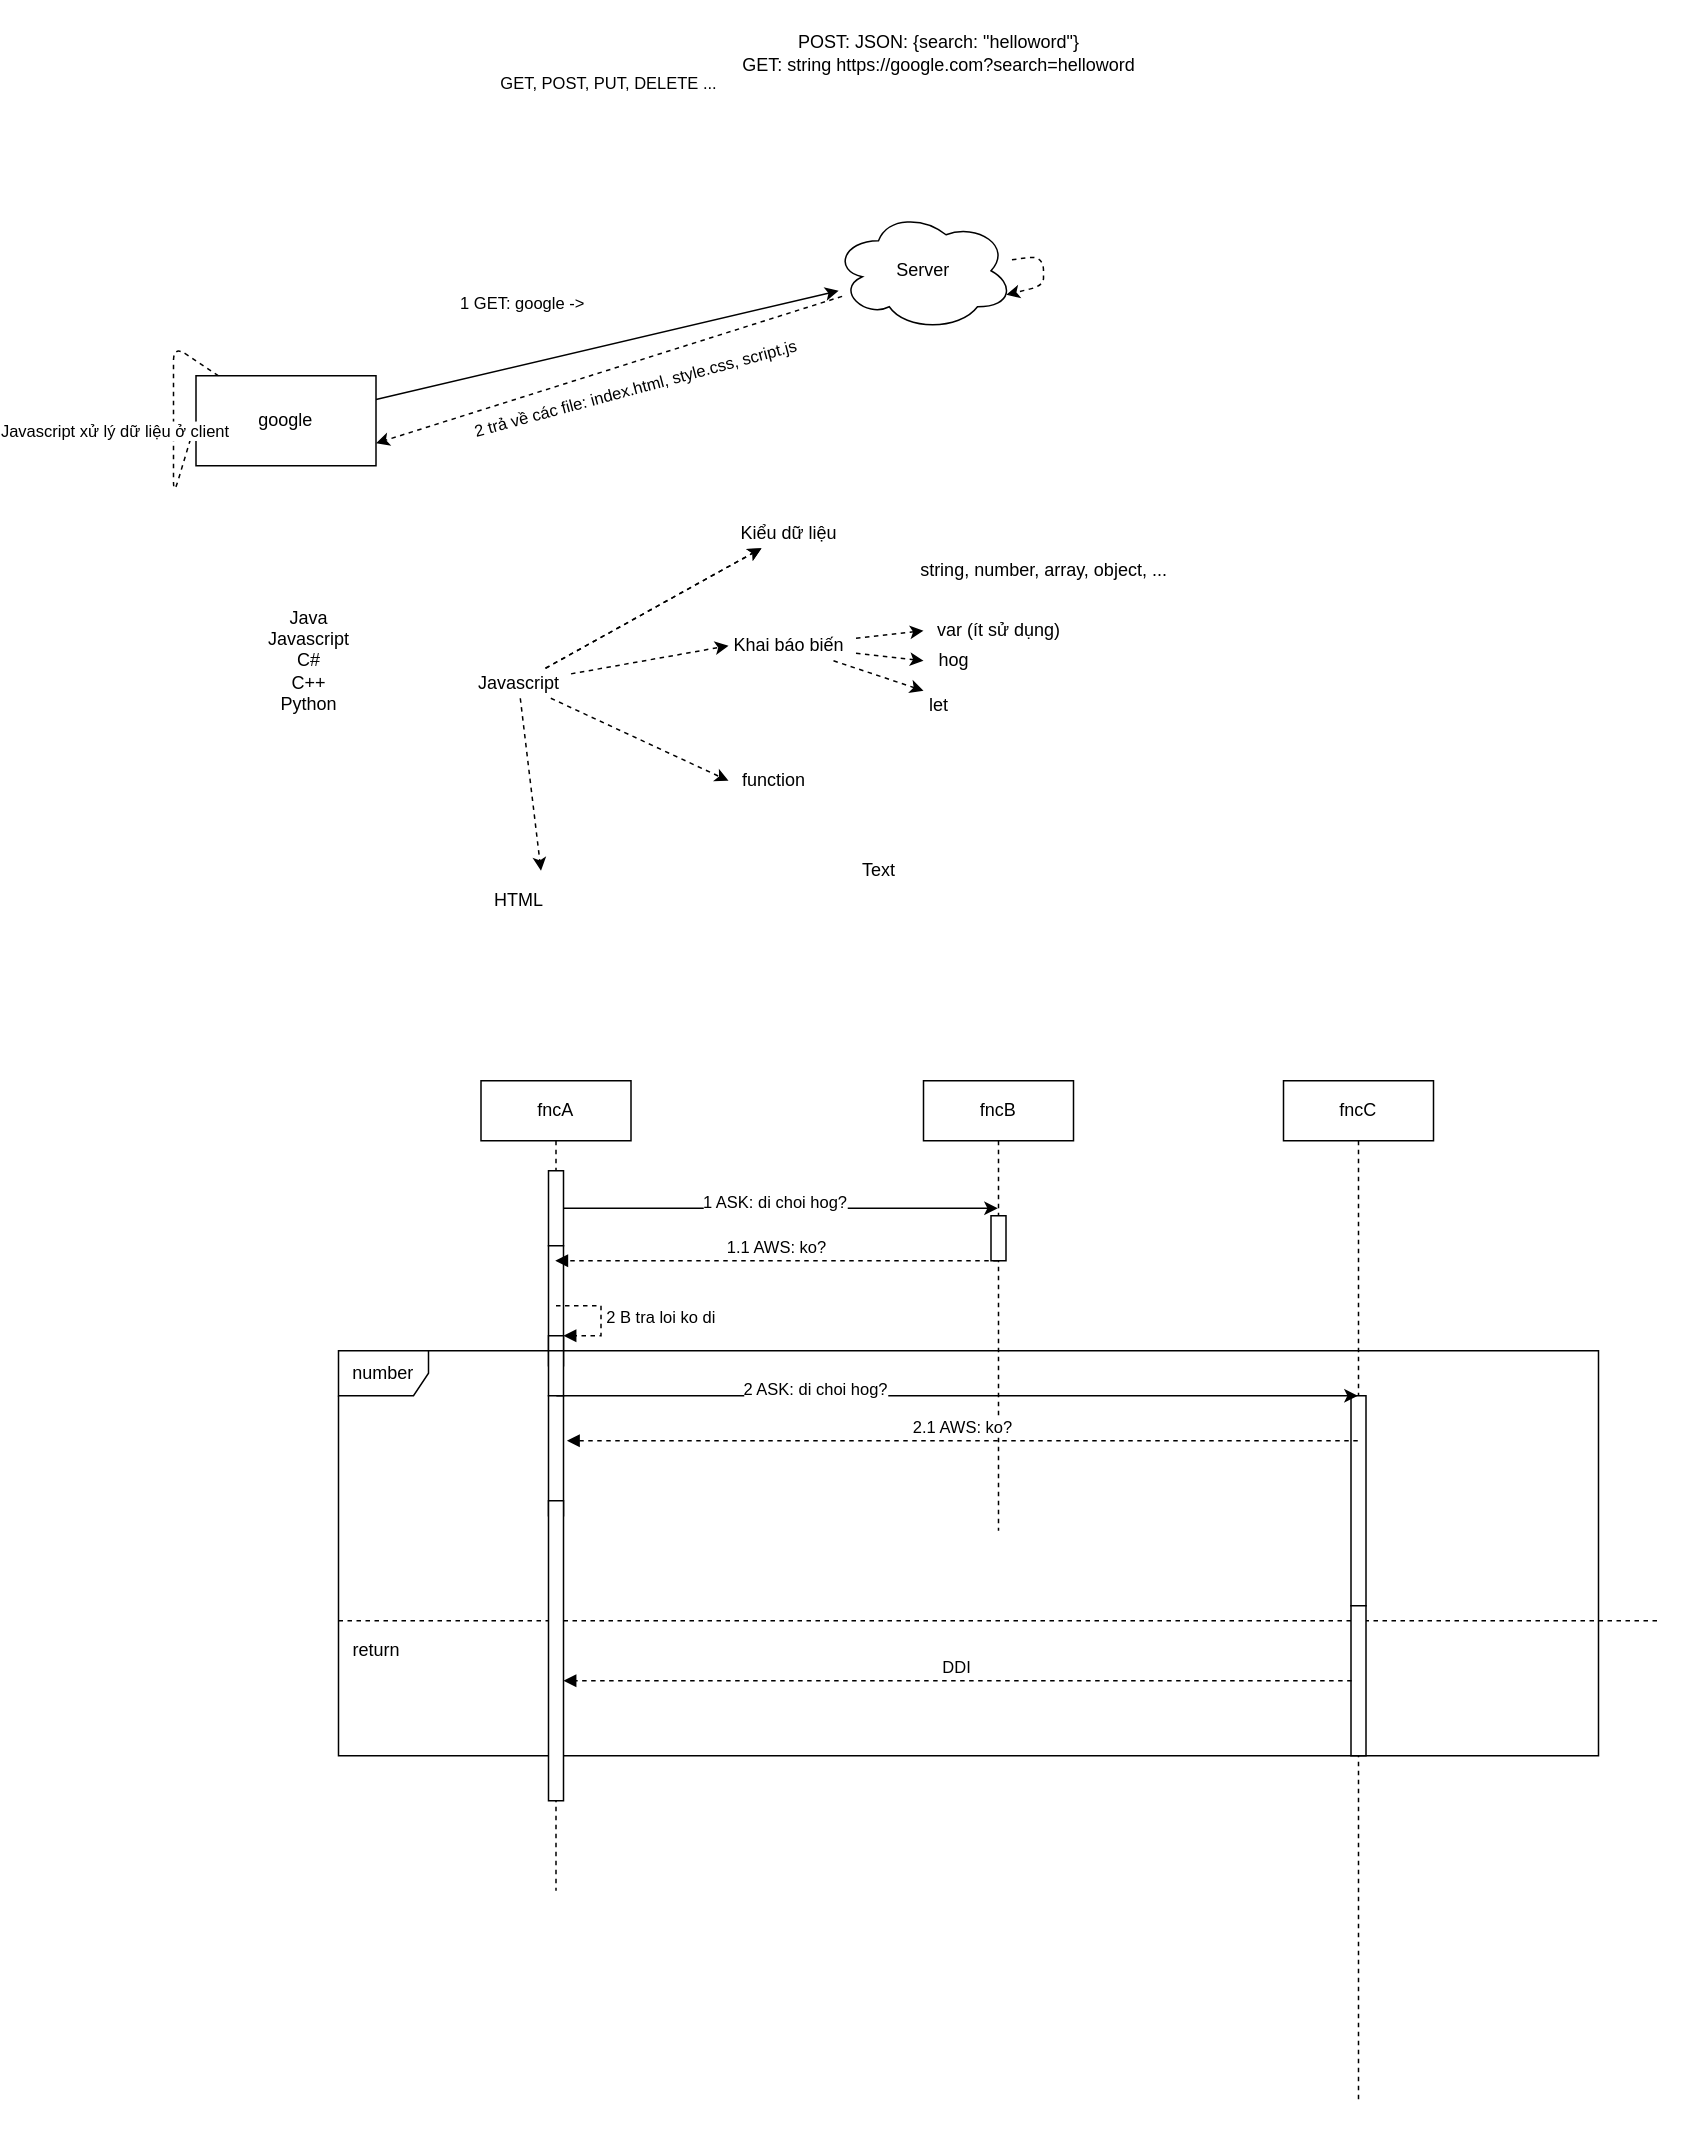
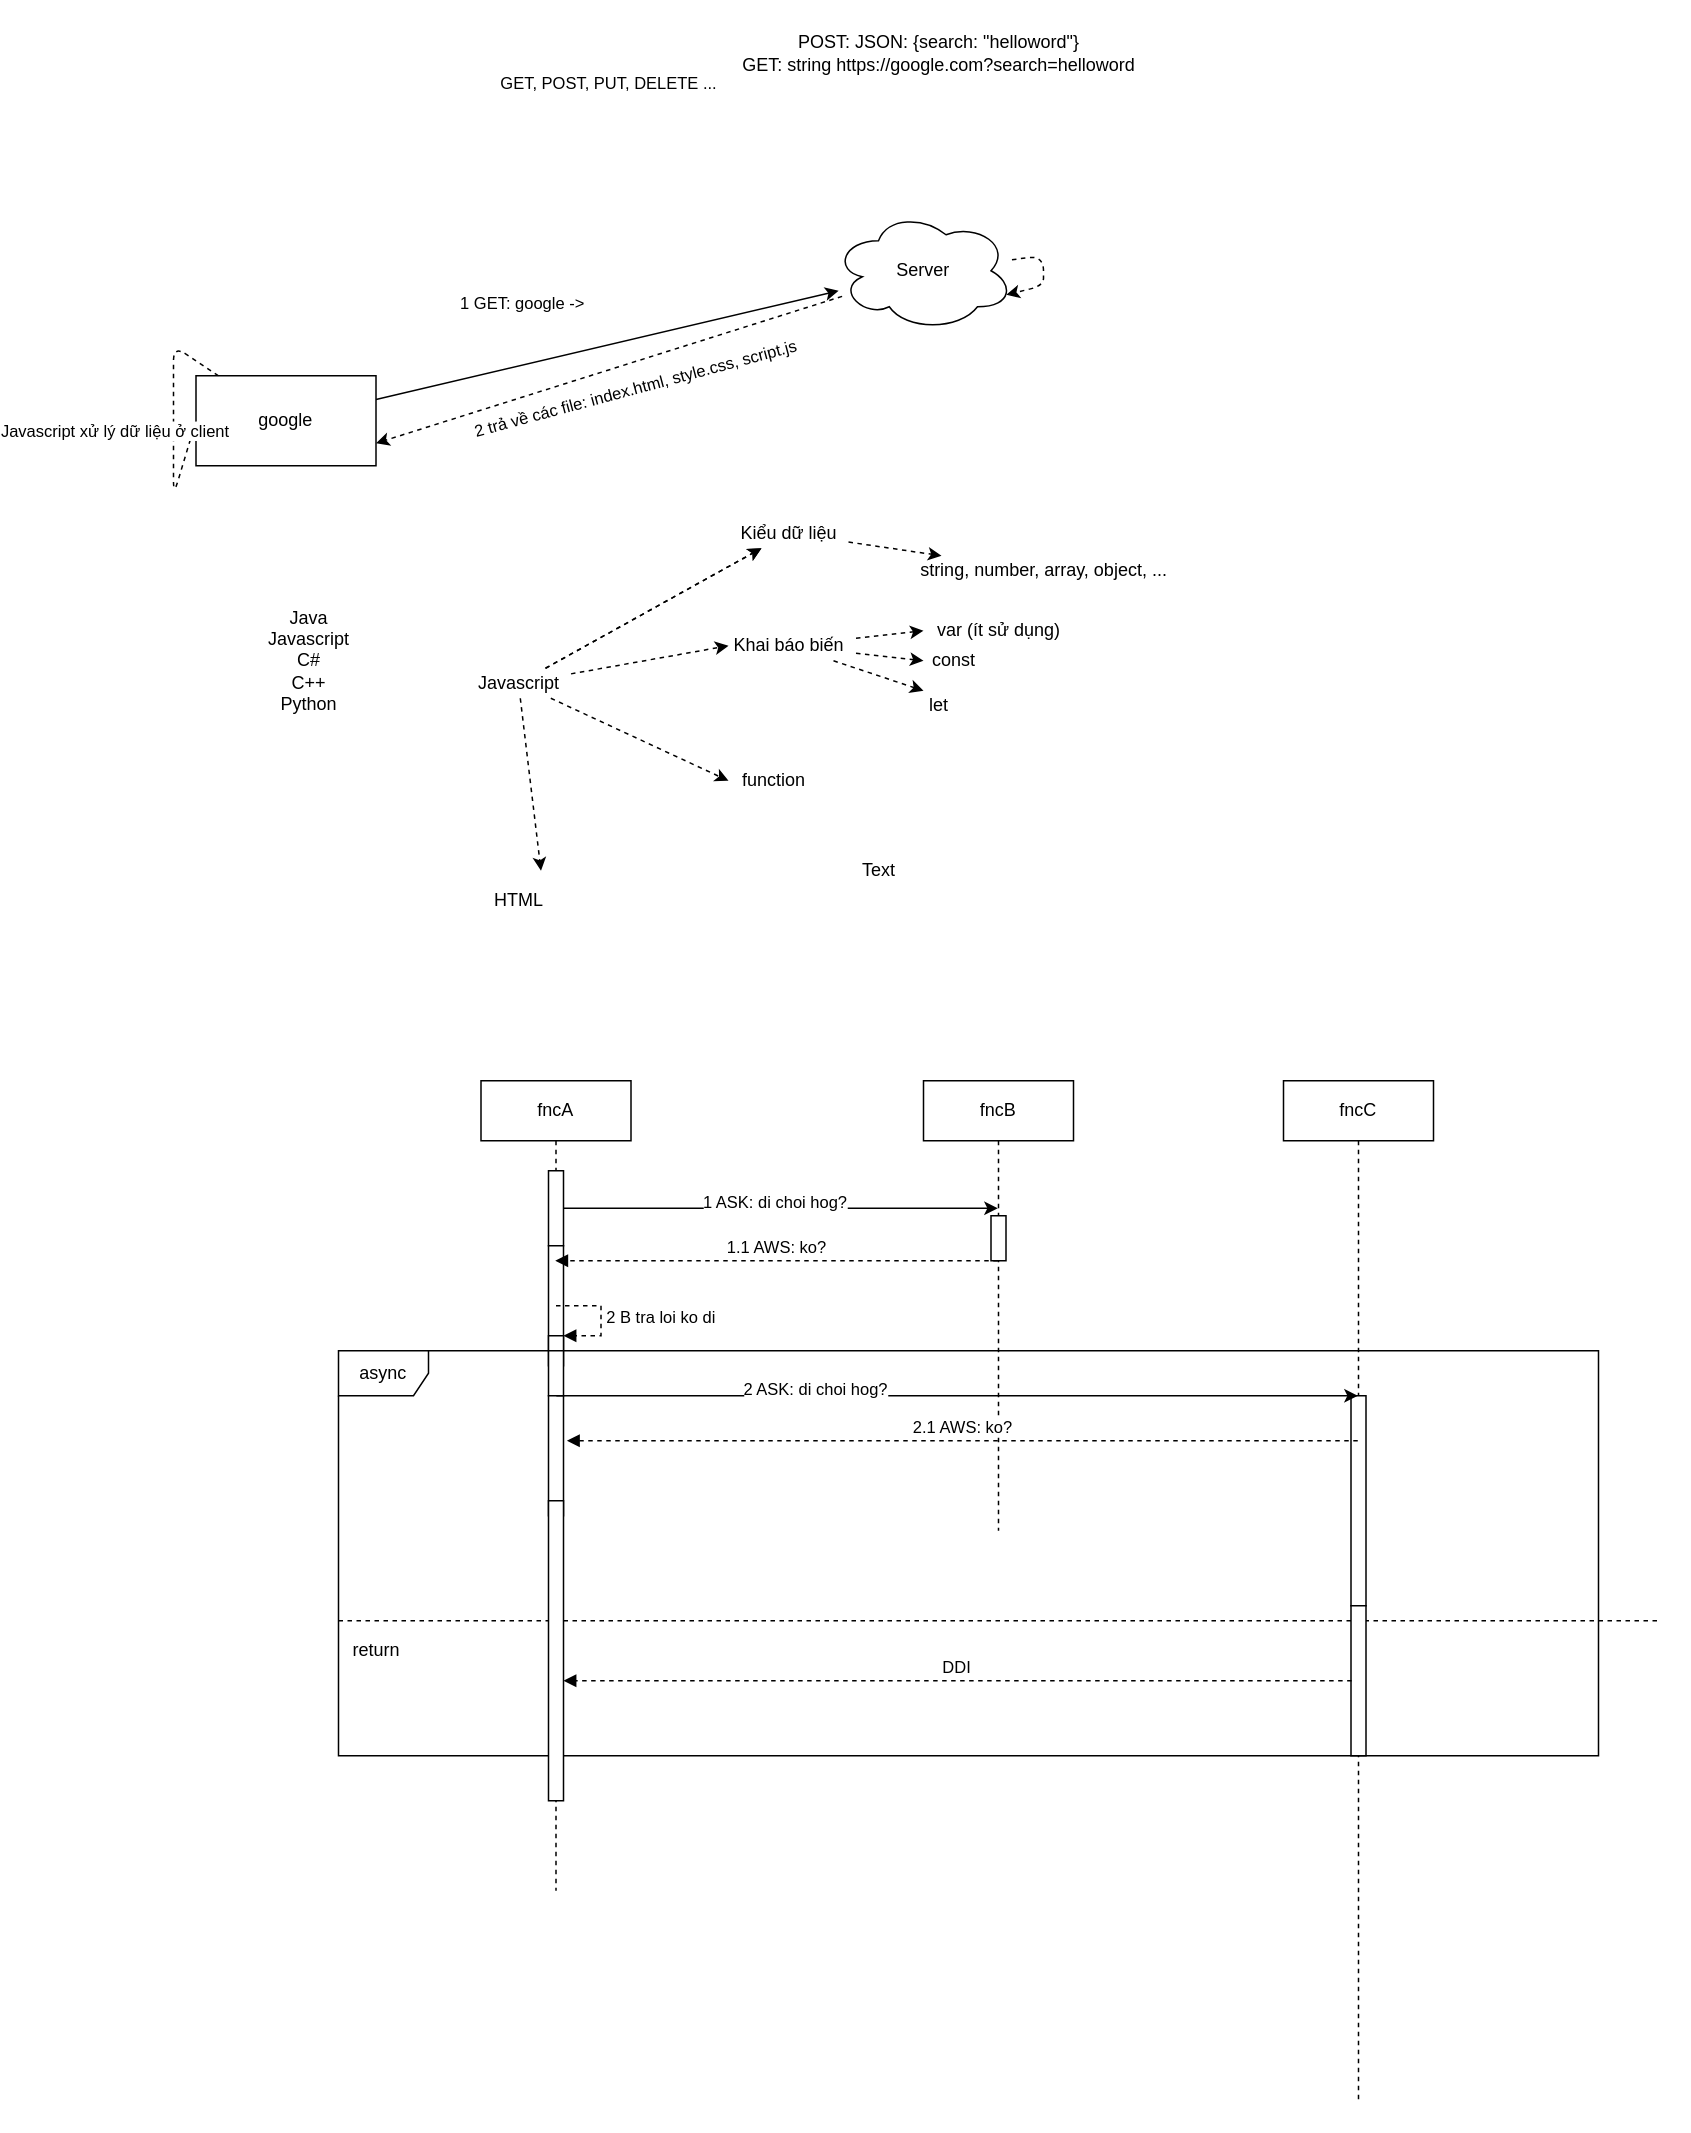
edge "Kiểu dữ liệu" -> "string, number, array, object, ...": added
node "hog": label "hog" -> "const"
node "number": label "number" -> "async"
